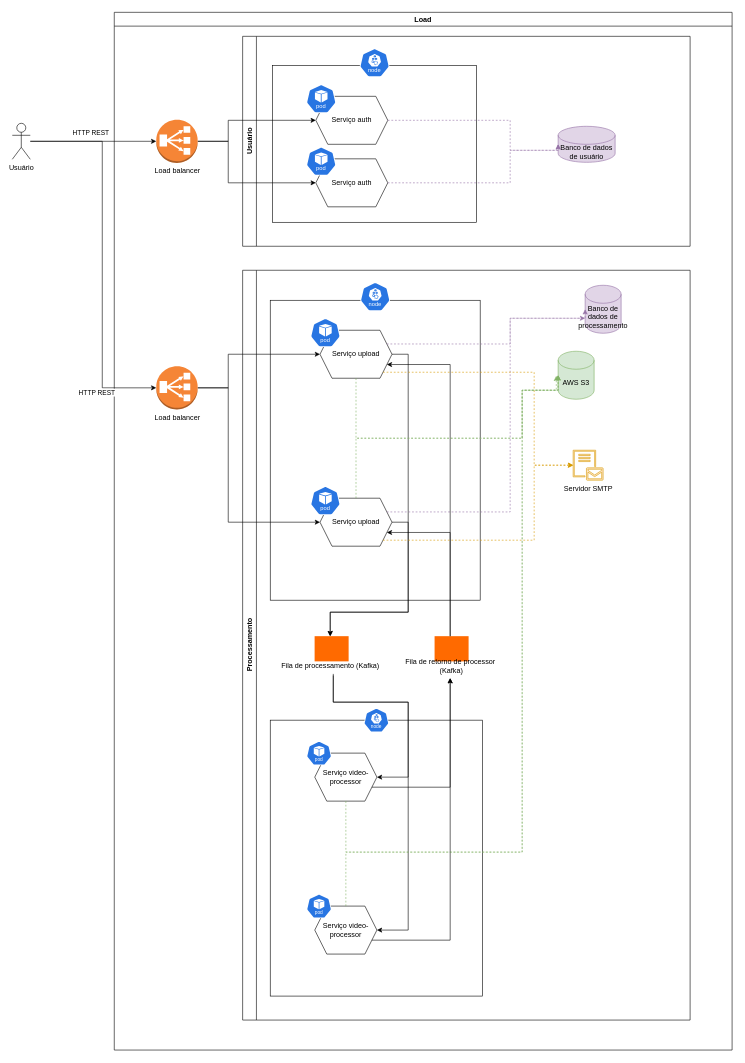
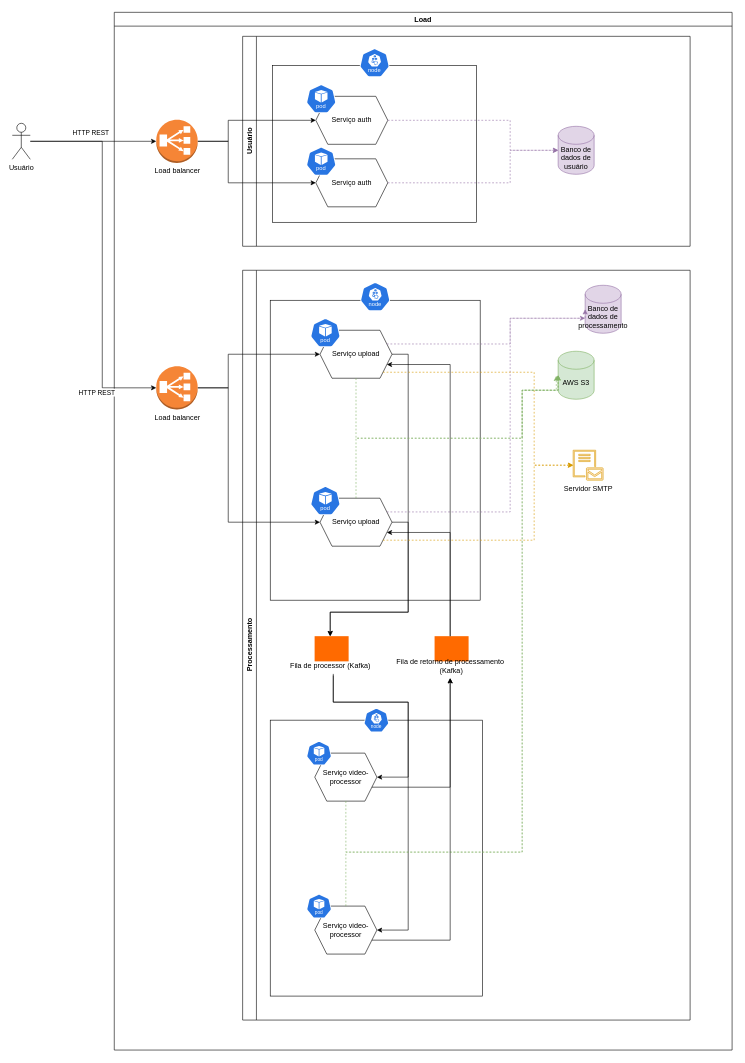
node "Banco de dados de usuário": size 57x36 -> 36x48
node "Fila de processamento (Kafka)": label "Fila de processamento (Kafka)" -> "Fila de processor (Kafka)"
node "Fila de retorno de processor (Kafka)": label "Fila de retorno de processor (Kafka)" -> "Fila de retorno de processamento (Kafka)"
